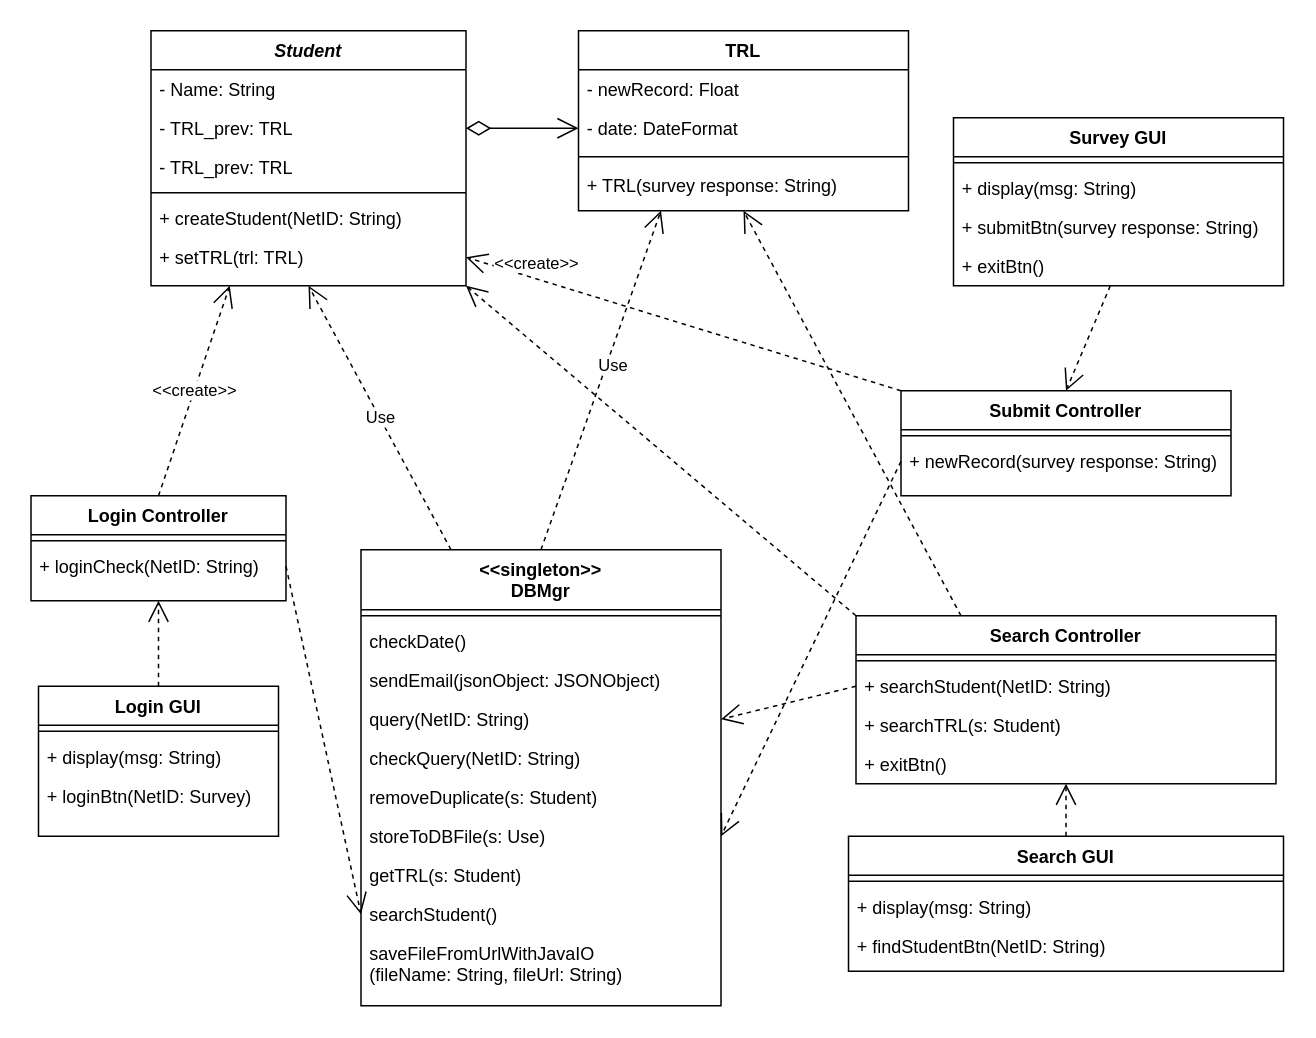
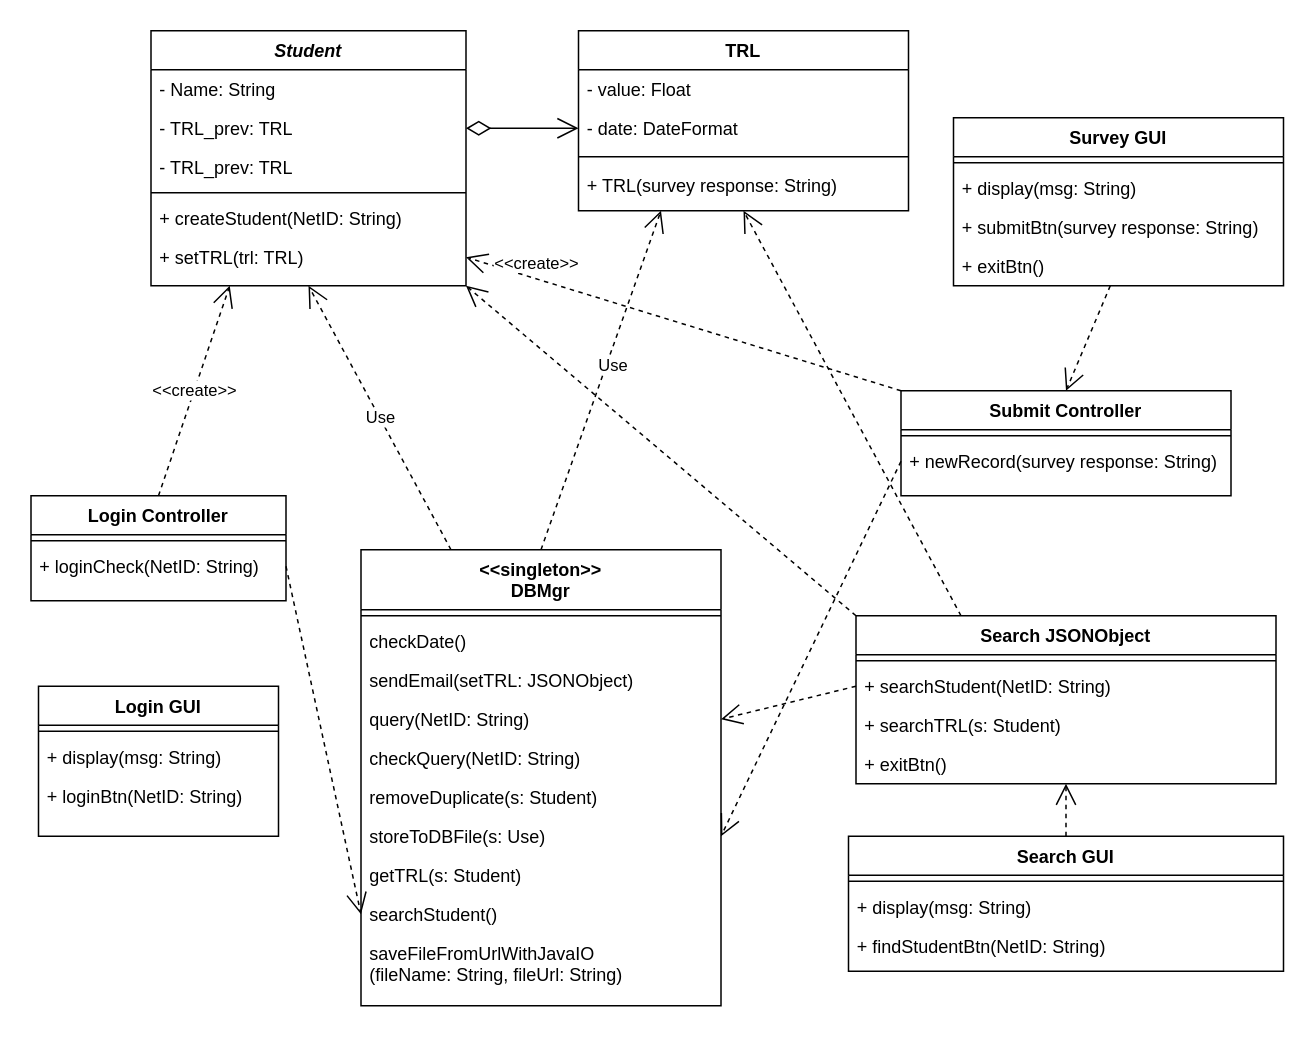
node "- newRecord: Float": label "- newRecord: Float" -> "- value: Float"
node "Search Controller": label "Search Controller" -> "Search JSONObject"
edge "Login GUI" -> "Login Controller": removed
node "sendEmail(jsonObject: JSONObject)": label "sendEmail(jsonObject: JSONObject)" -> "sendEmail(setTRL: JSONObject)"
node "+ loginBtn(NetID: Survey)": label "+ loginBtn(NetID: Survey)" -> "+ loginBtn(NetID: String)"
